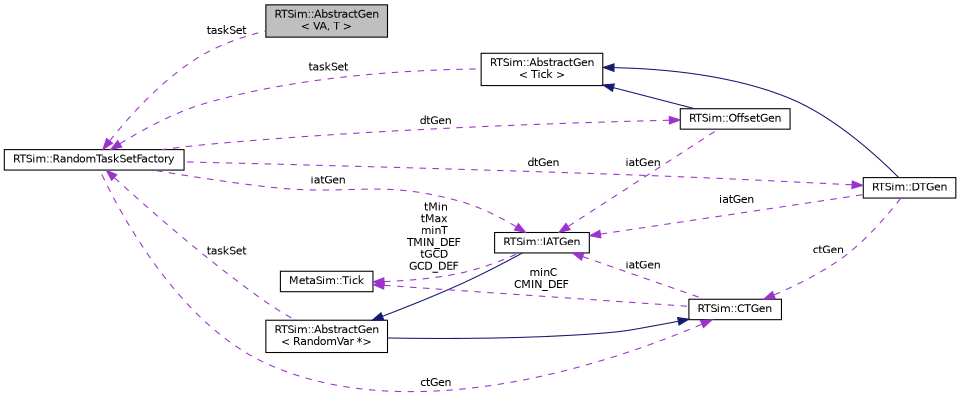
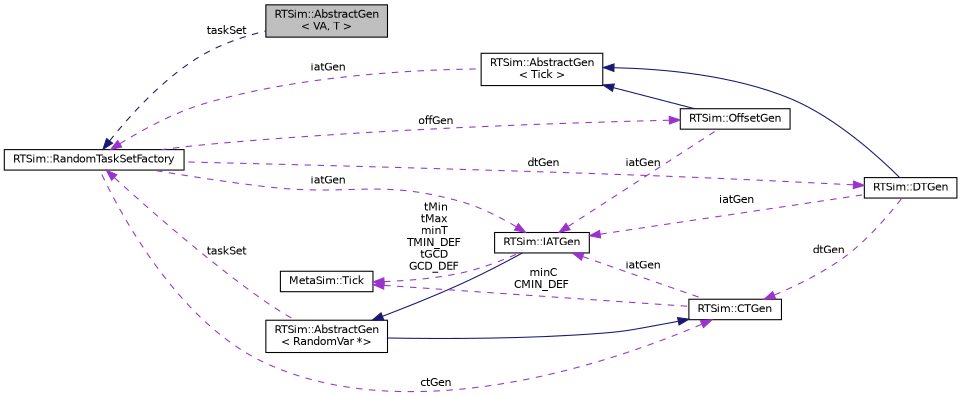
edge "RTSim::AbstractGen < Tick >" -> "RTSim::RandomTaskSetFactory": label " taskSet" -> " iatGen"
edge "RTSim::AbstractGen < VA, T >" -> "RTSim::RandomTaskSetFactory": color darkorchid3 -> midnightblue
edge "RTSim::RandomTaskSetFactory" -> "RTSim::OffsetGen": label " dtGen" -> " offGen"
edge "RTSim::DTGen" -> "RTSim::CTGen": label " ctGen" -> " dtGen"
